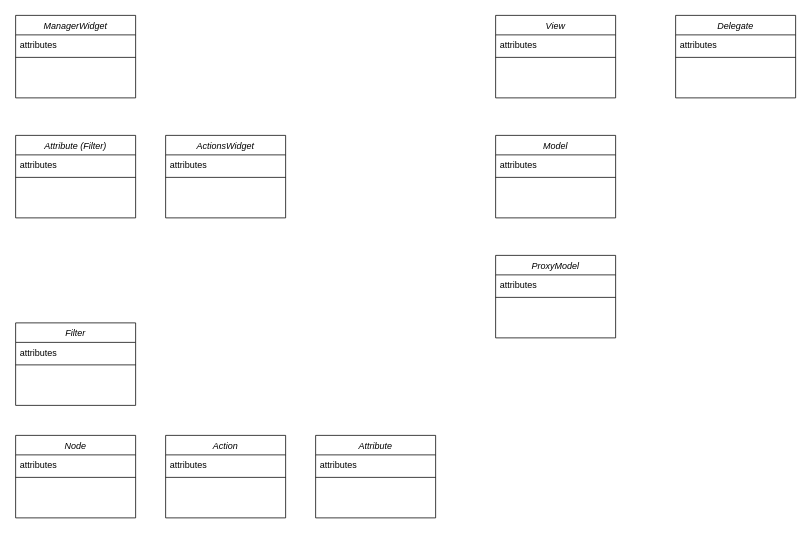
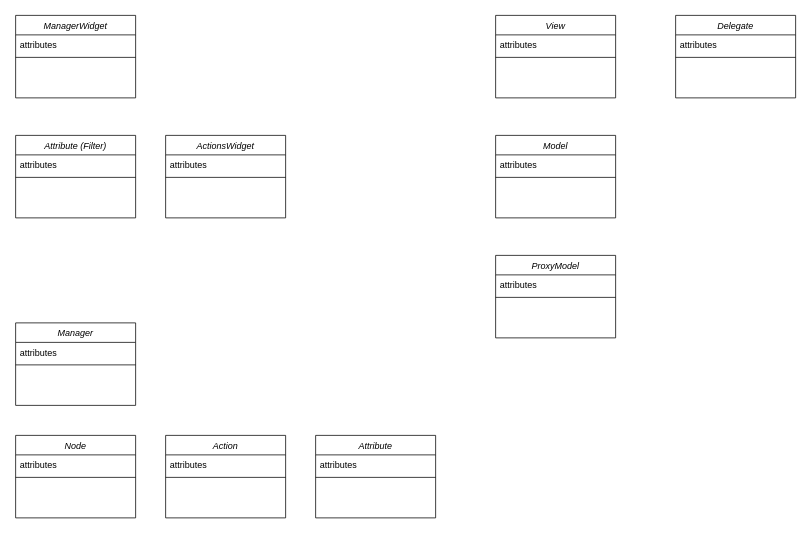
node "Filter": label "Filter" -> "Manager"
